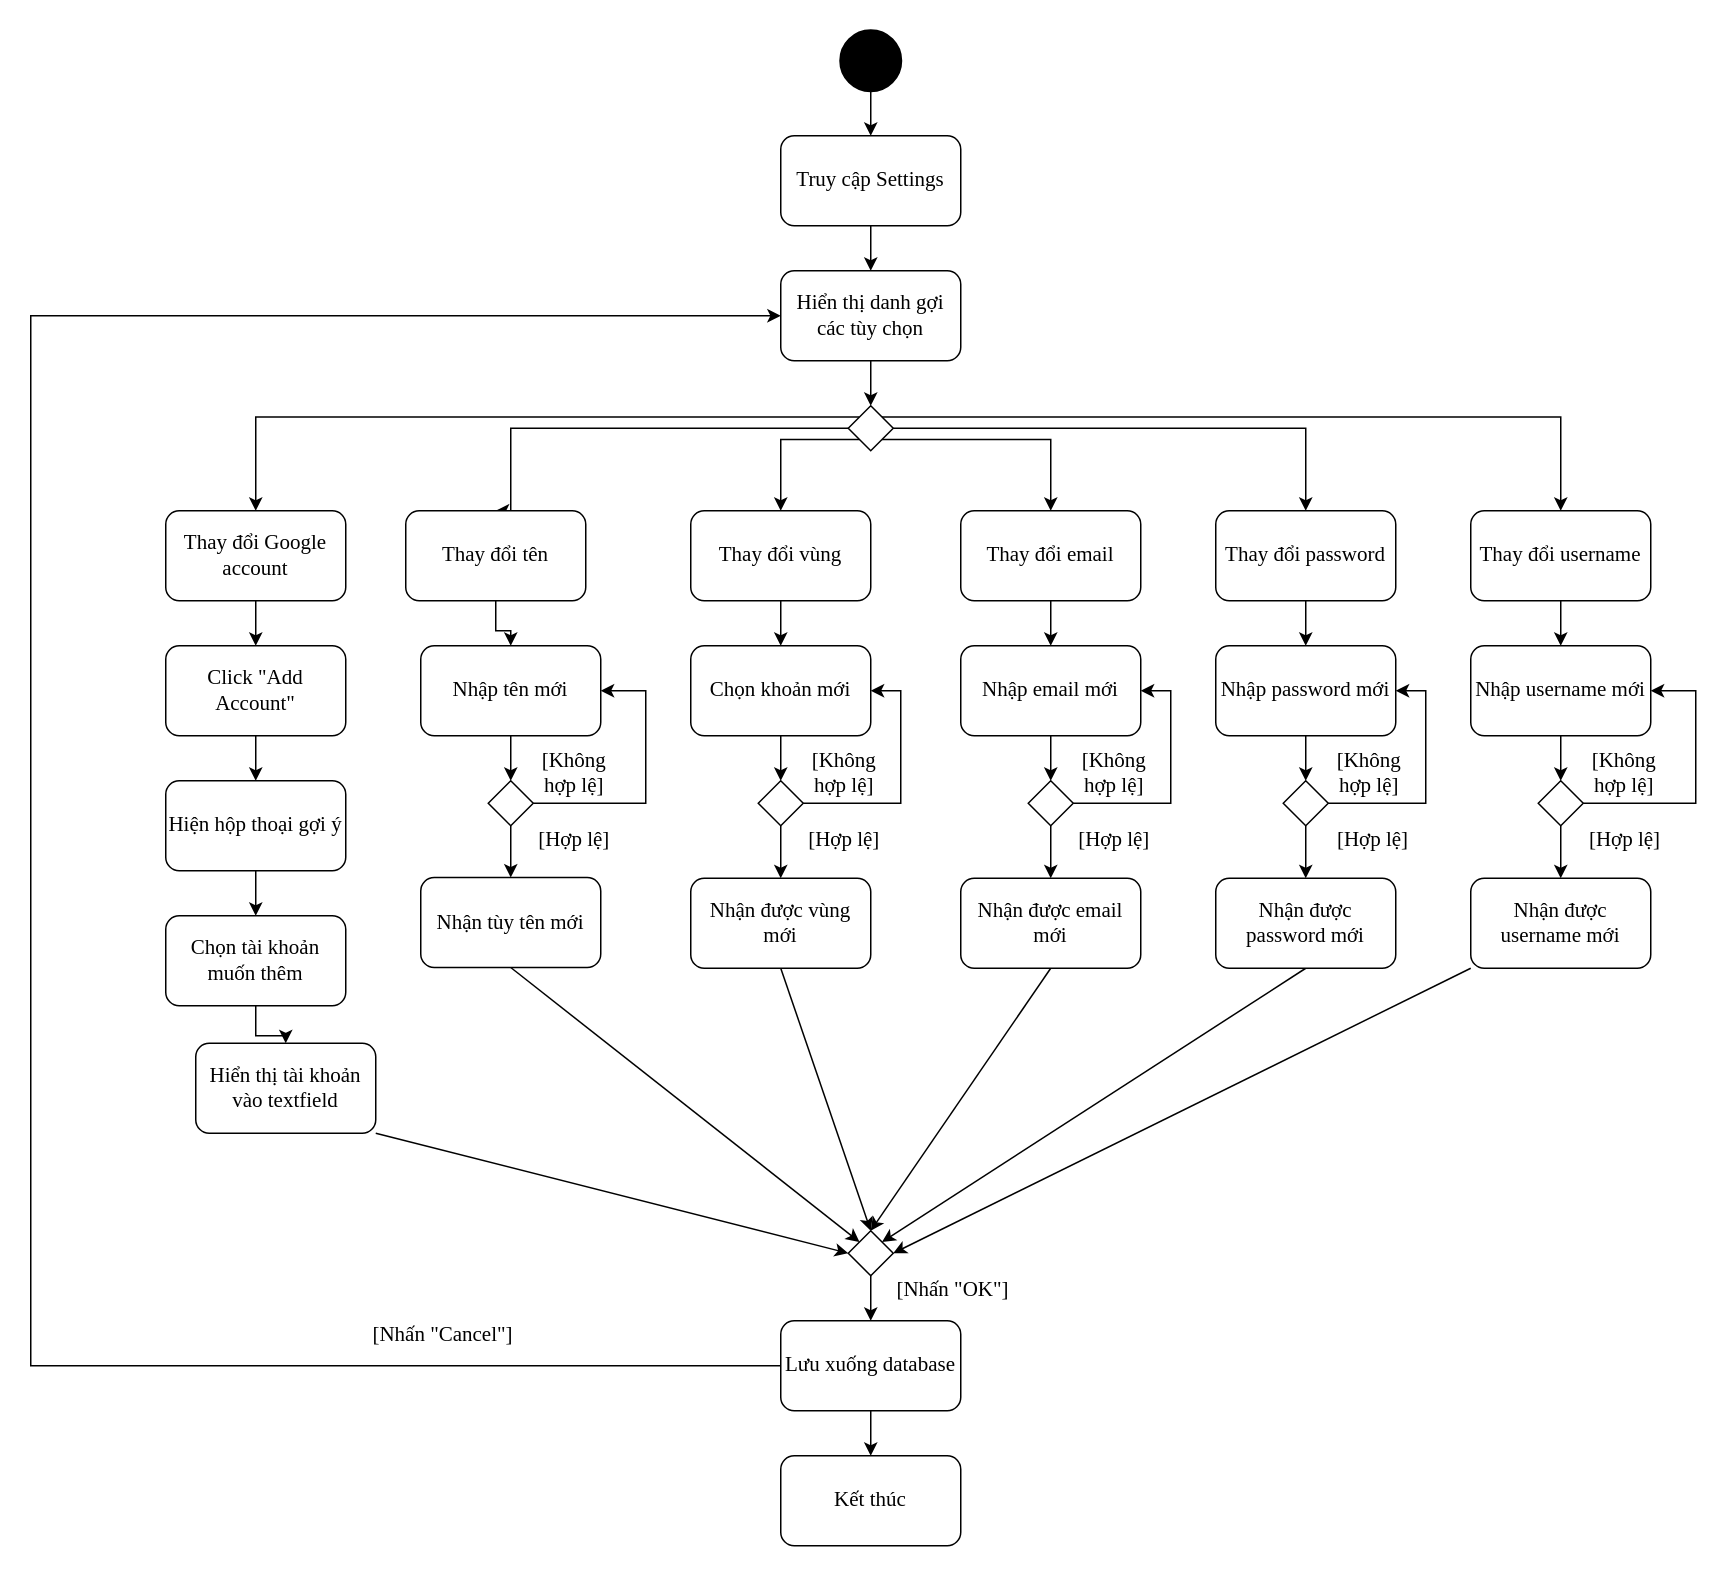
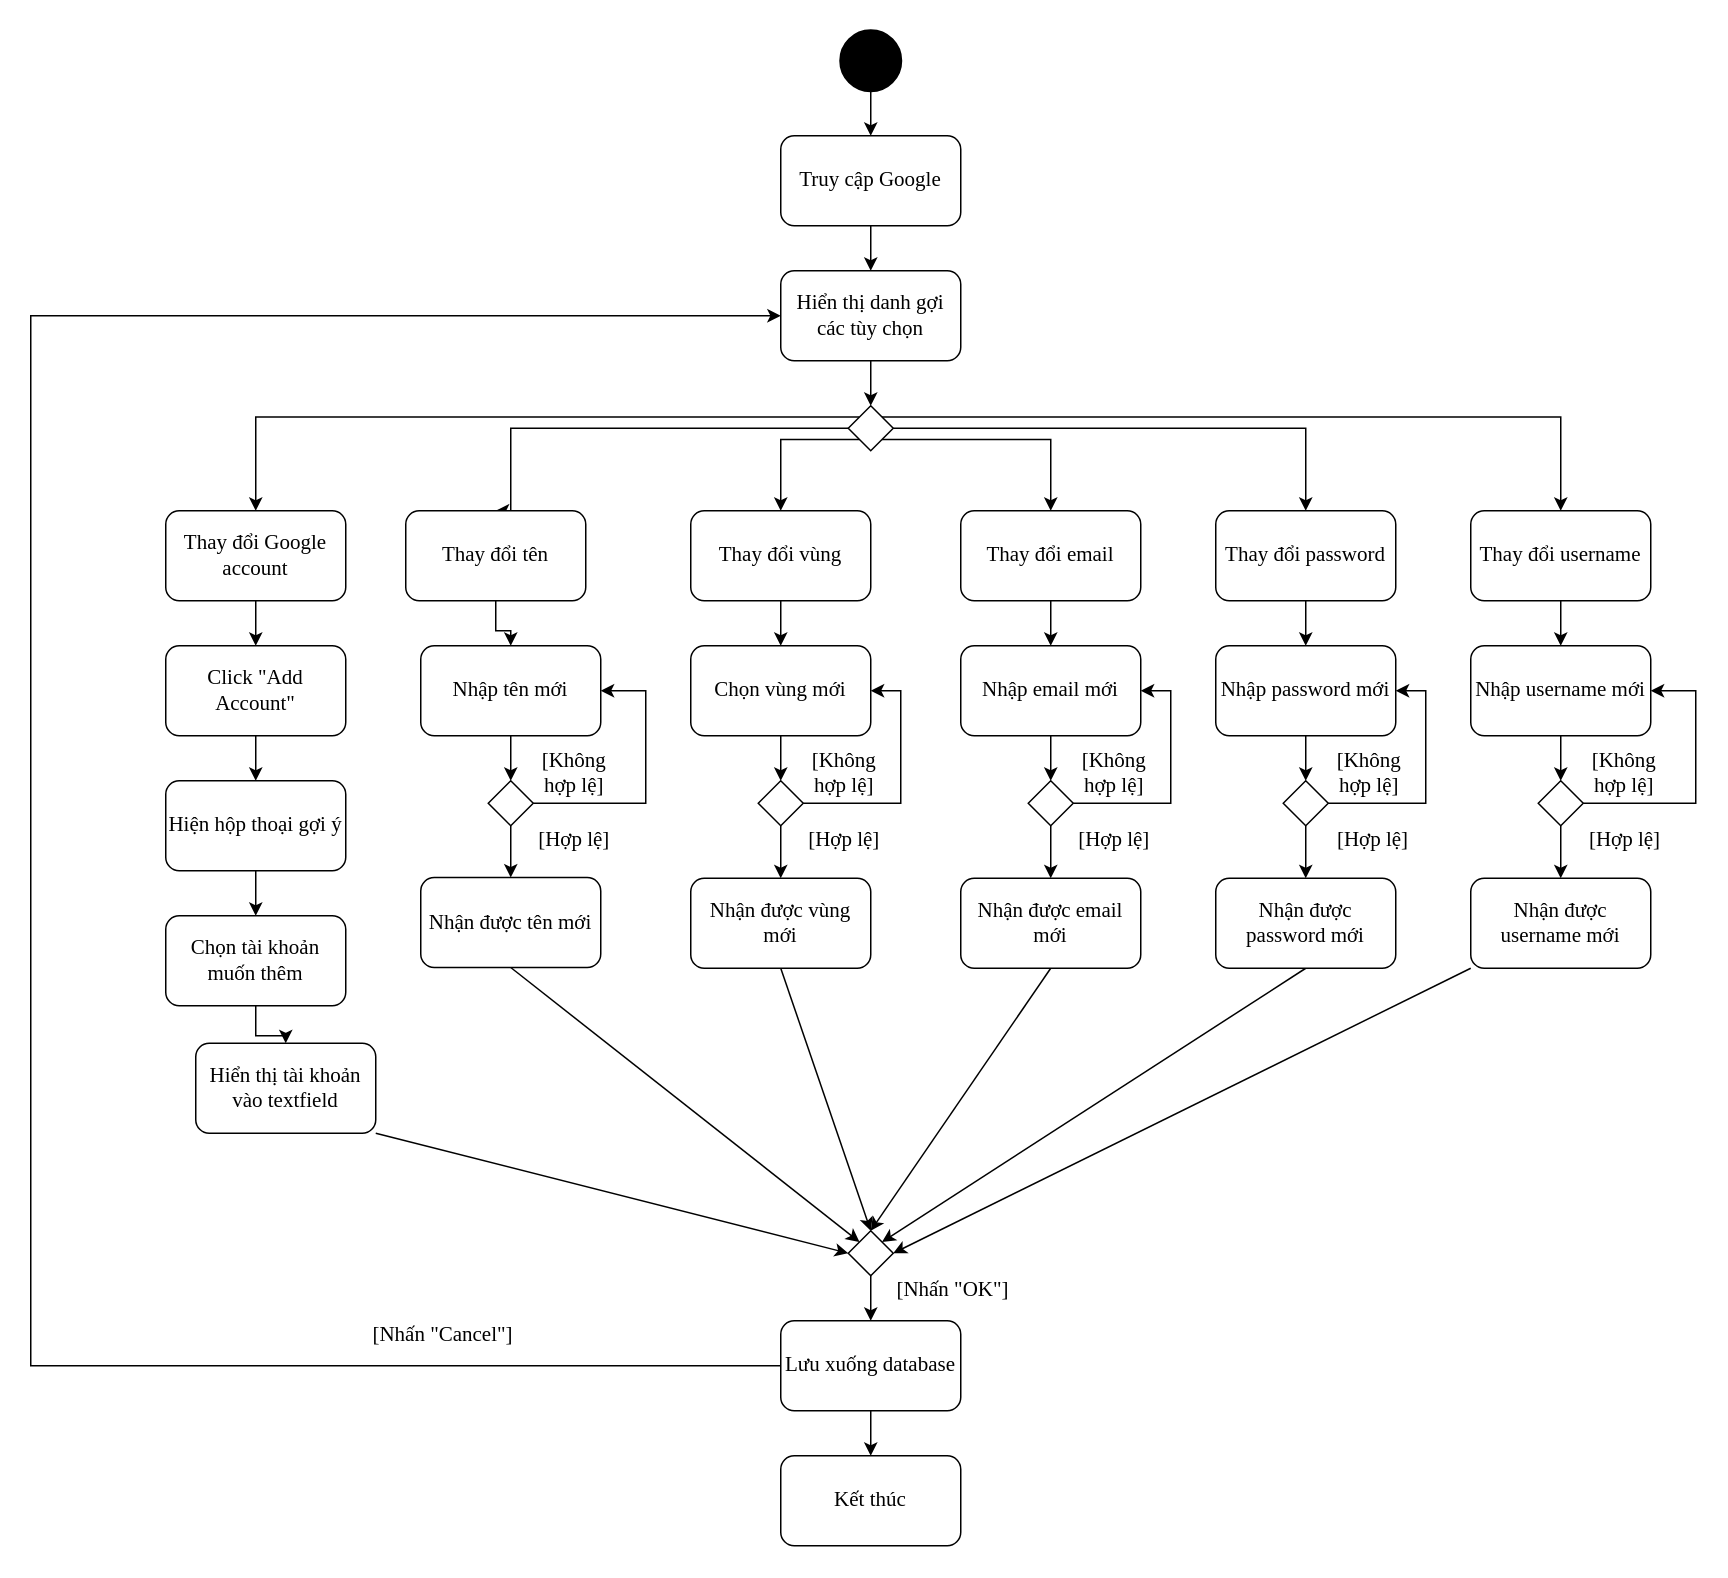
node "Truy cập Settings": label "Truy cập Settings" -> "Truy cập Google"
node "Chọn khoản mới": label "Chọn khoản mới" -> "Chọn vùng mới"
node "Nhận tùy tên mới": label "Nhận tùy tên mới" -> "Nhận được tên mới"
